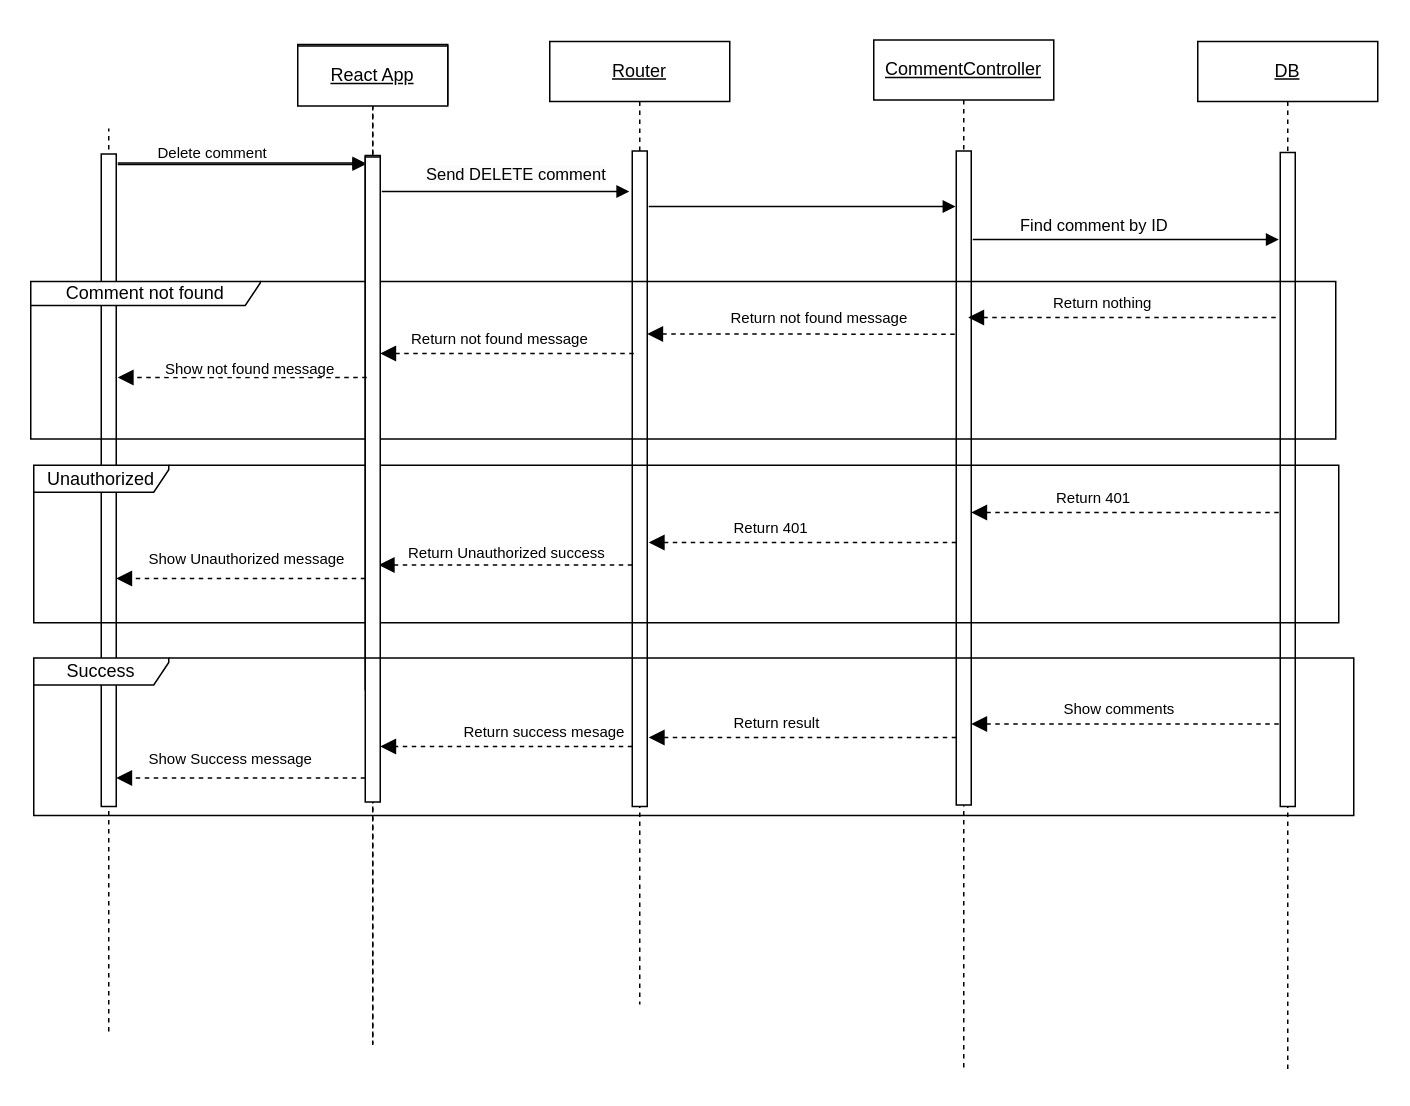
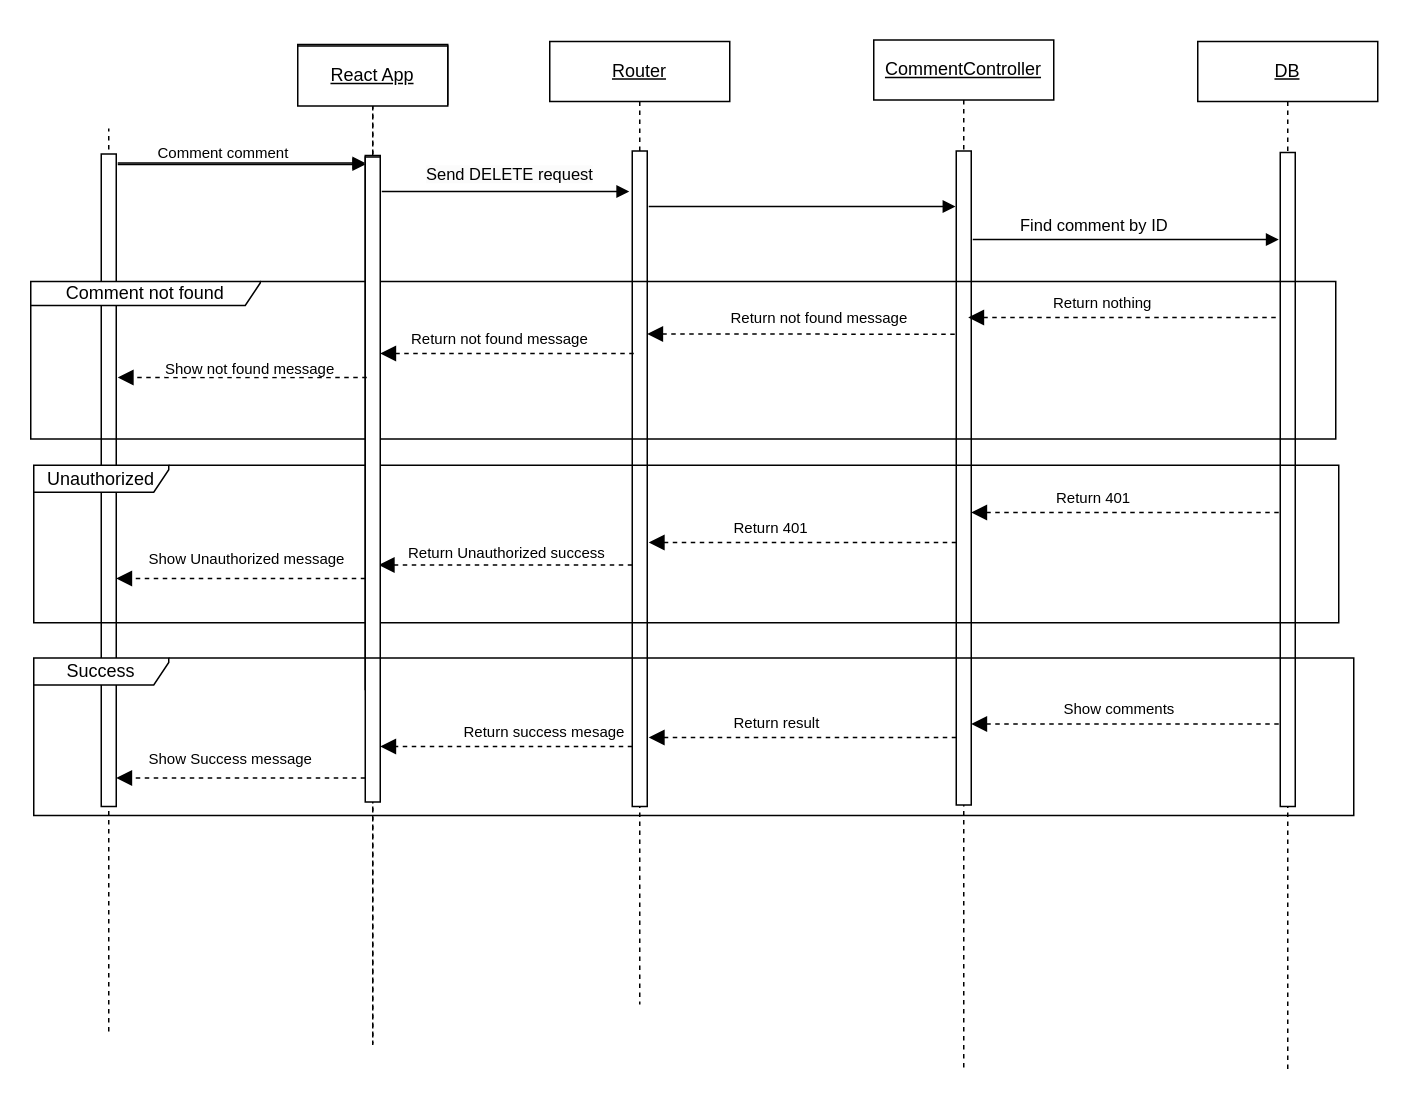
node "Delete comment": label "Delete comment" -> "Comment comment"
node "Send DELETE comment": label "Send DELETE comment" -> "Send DELETE request"
